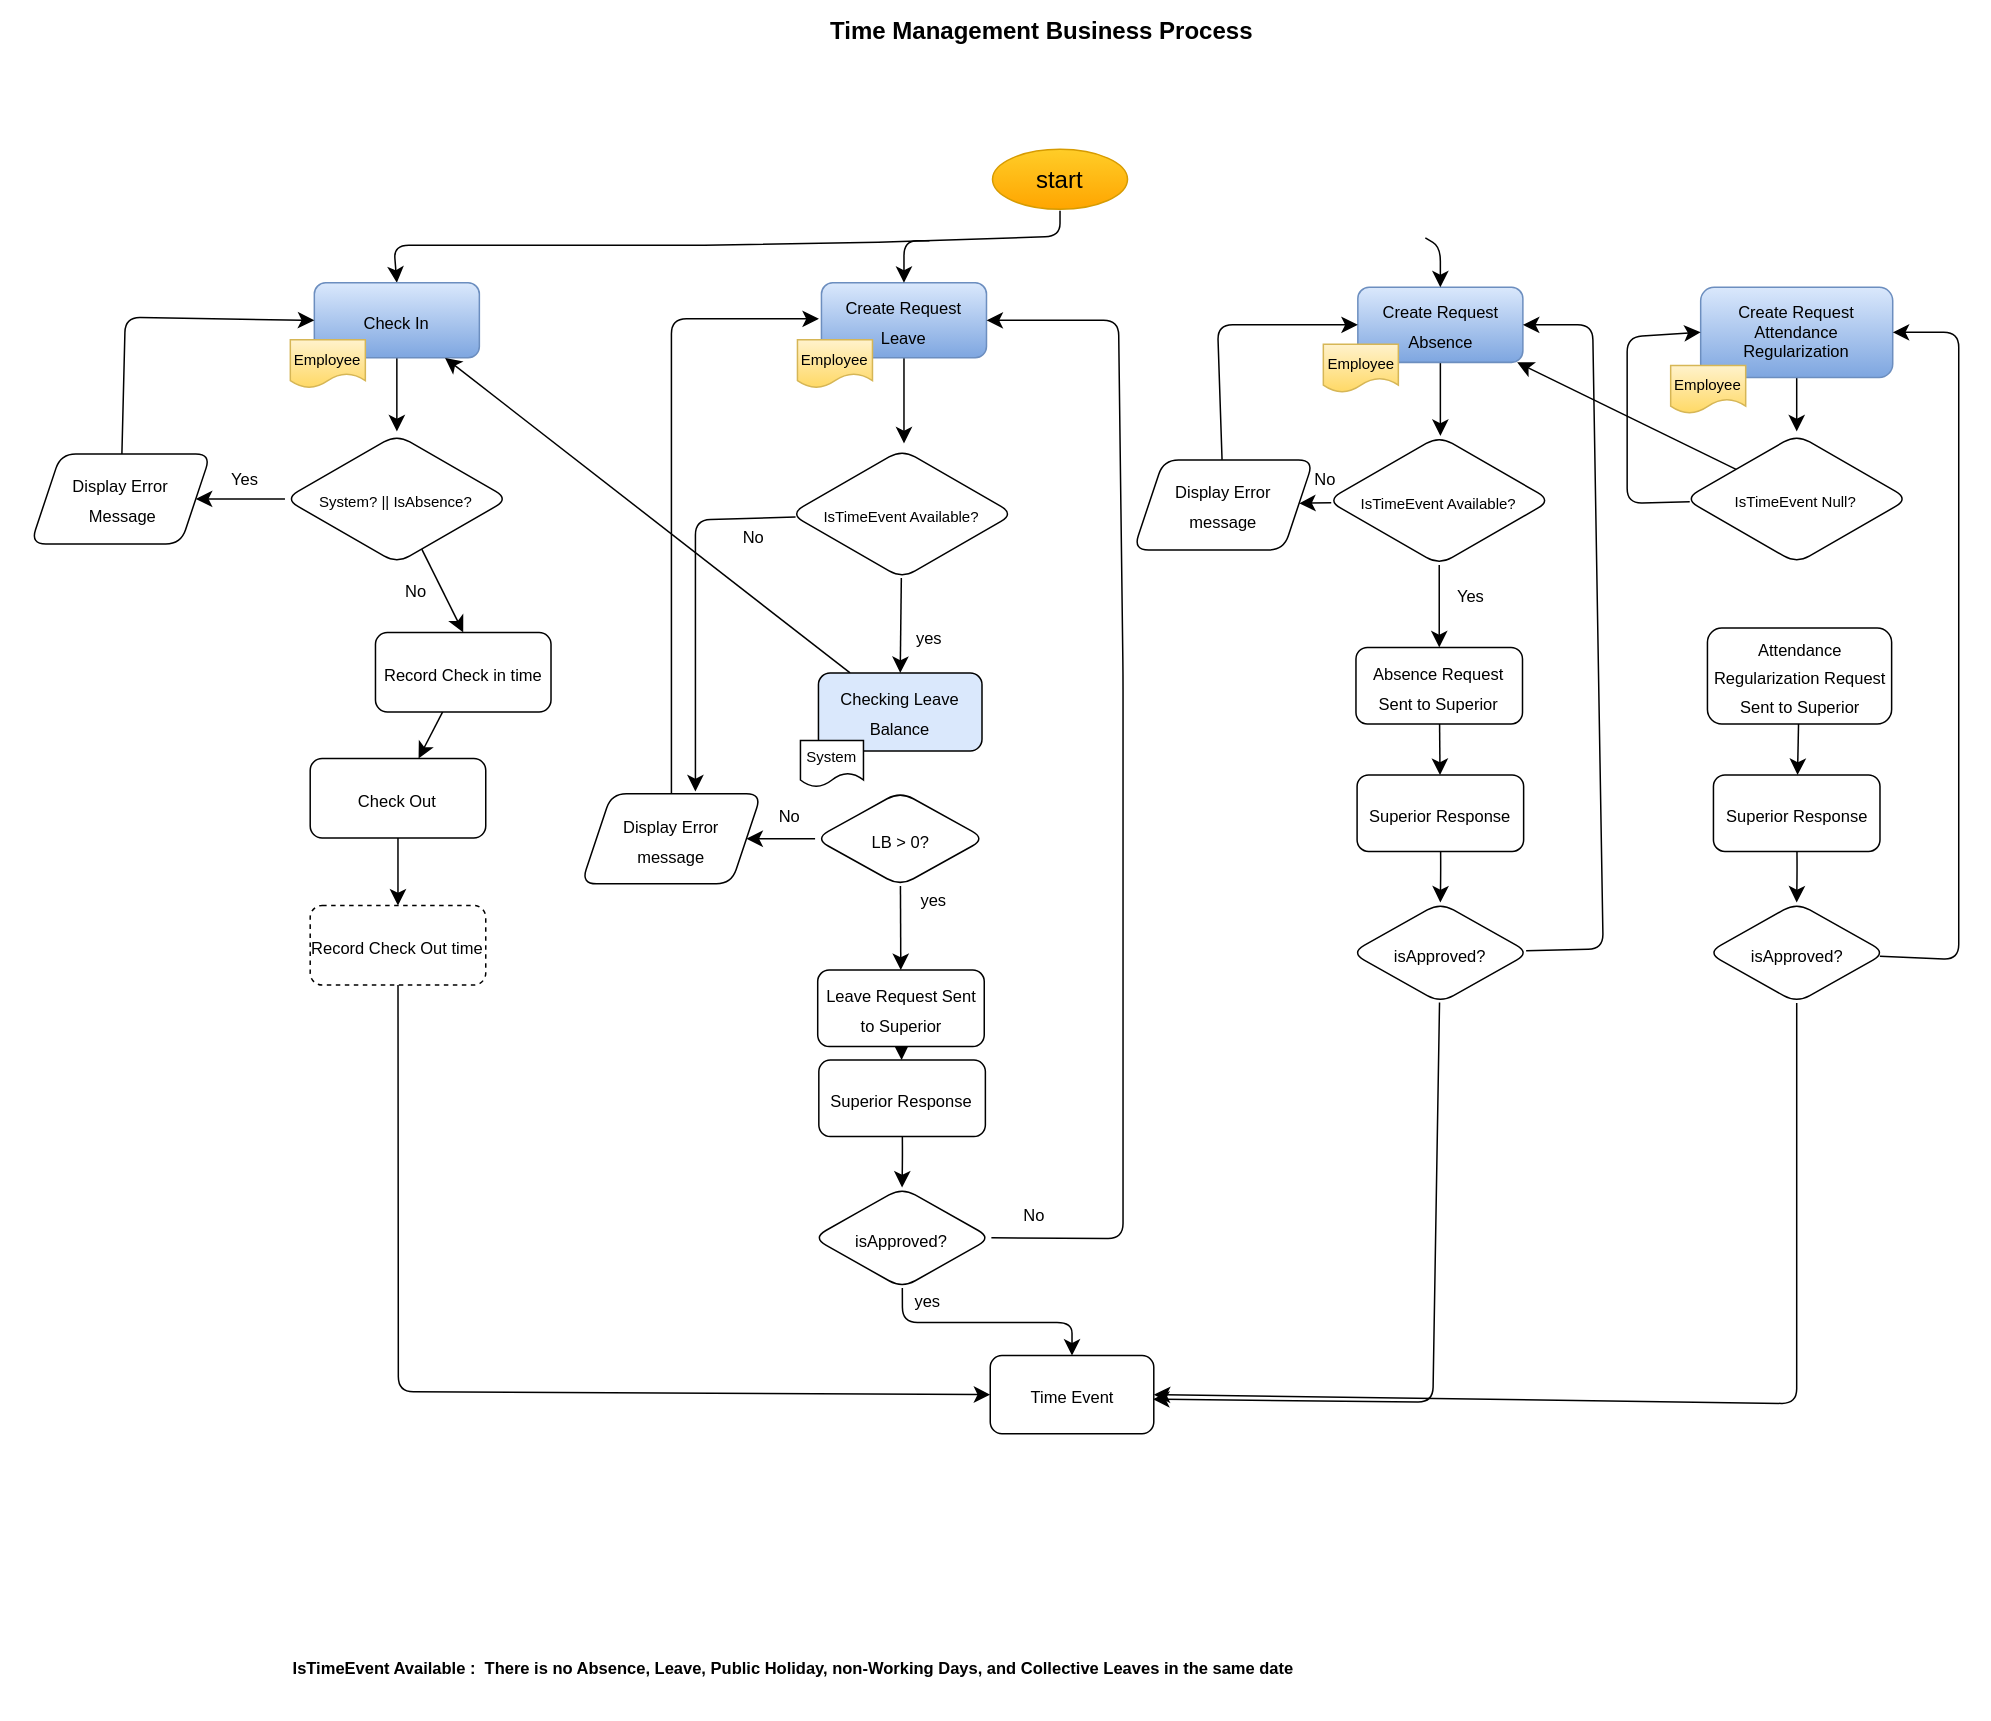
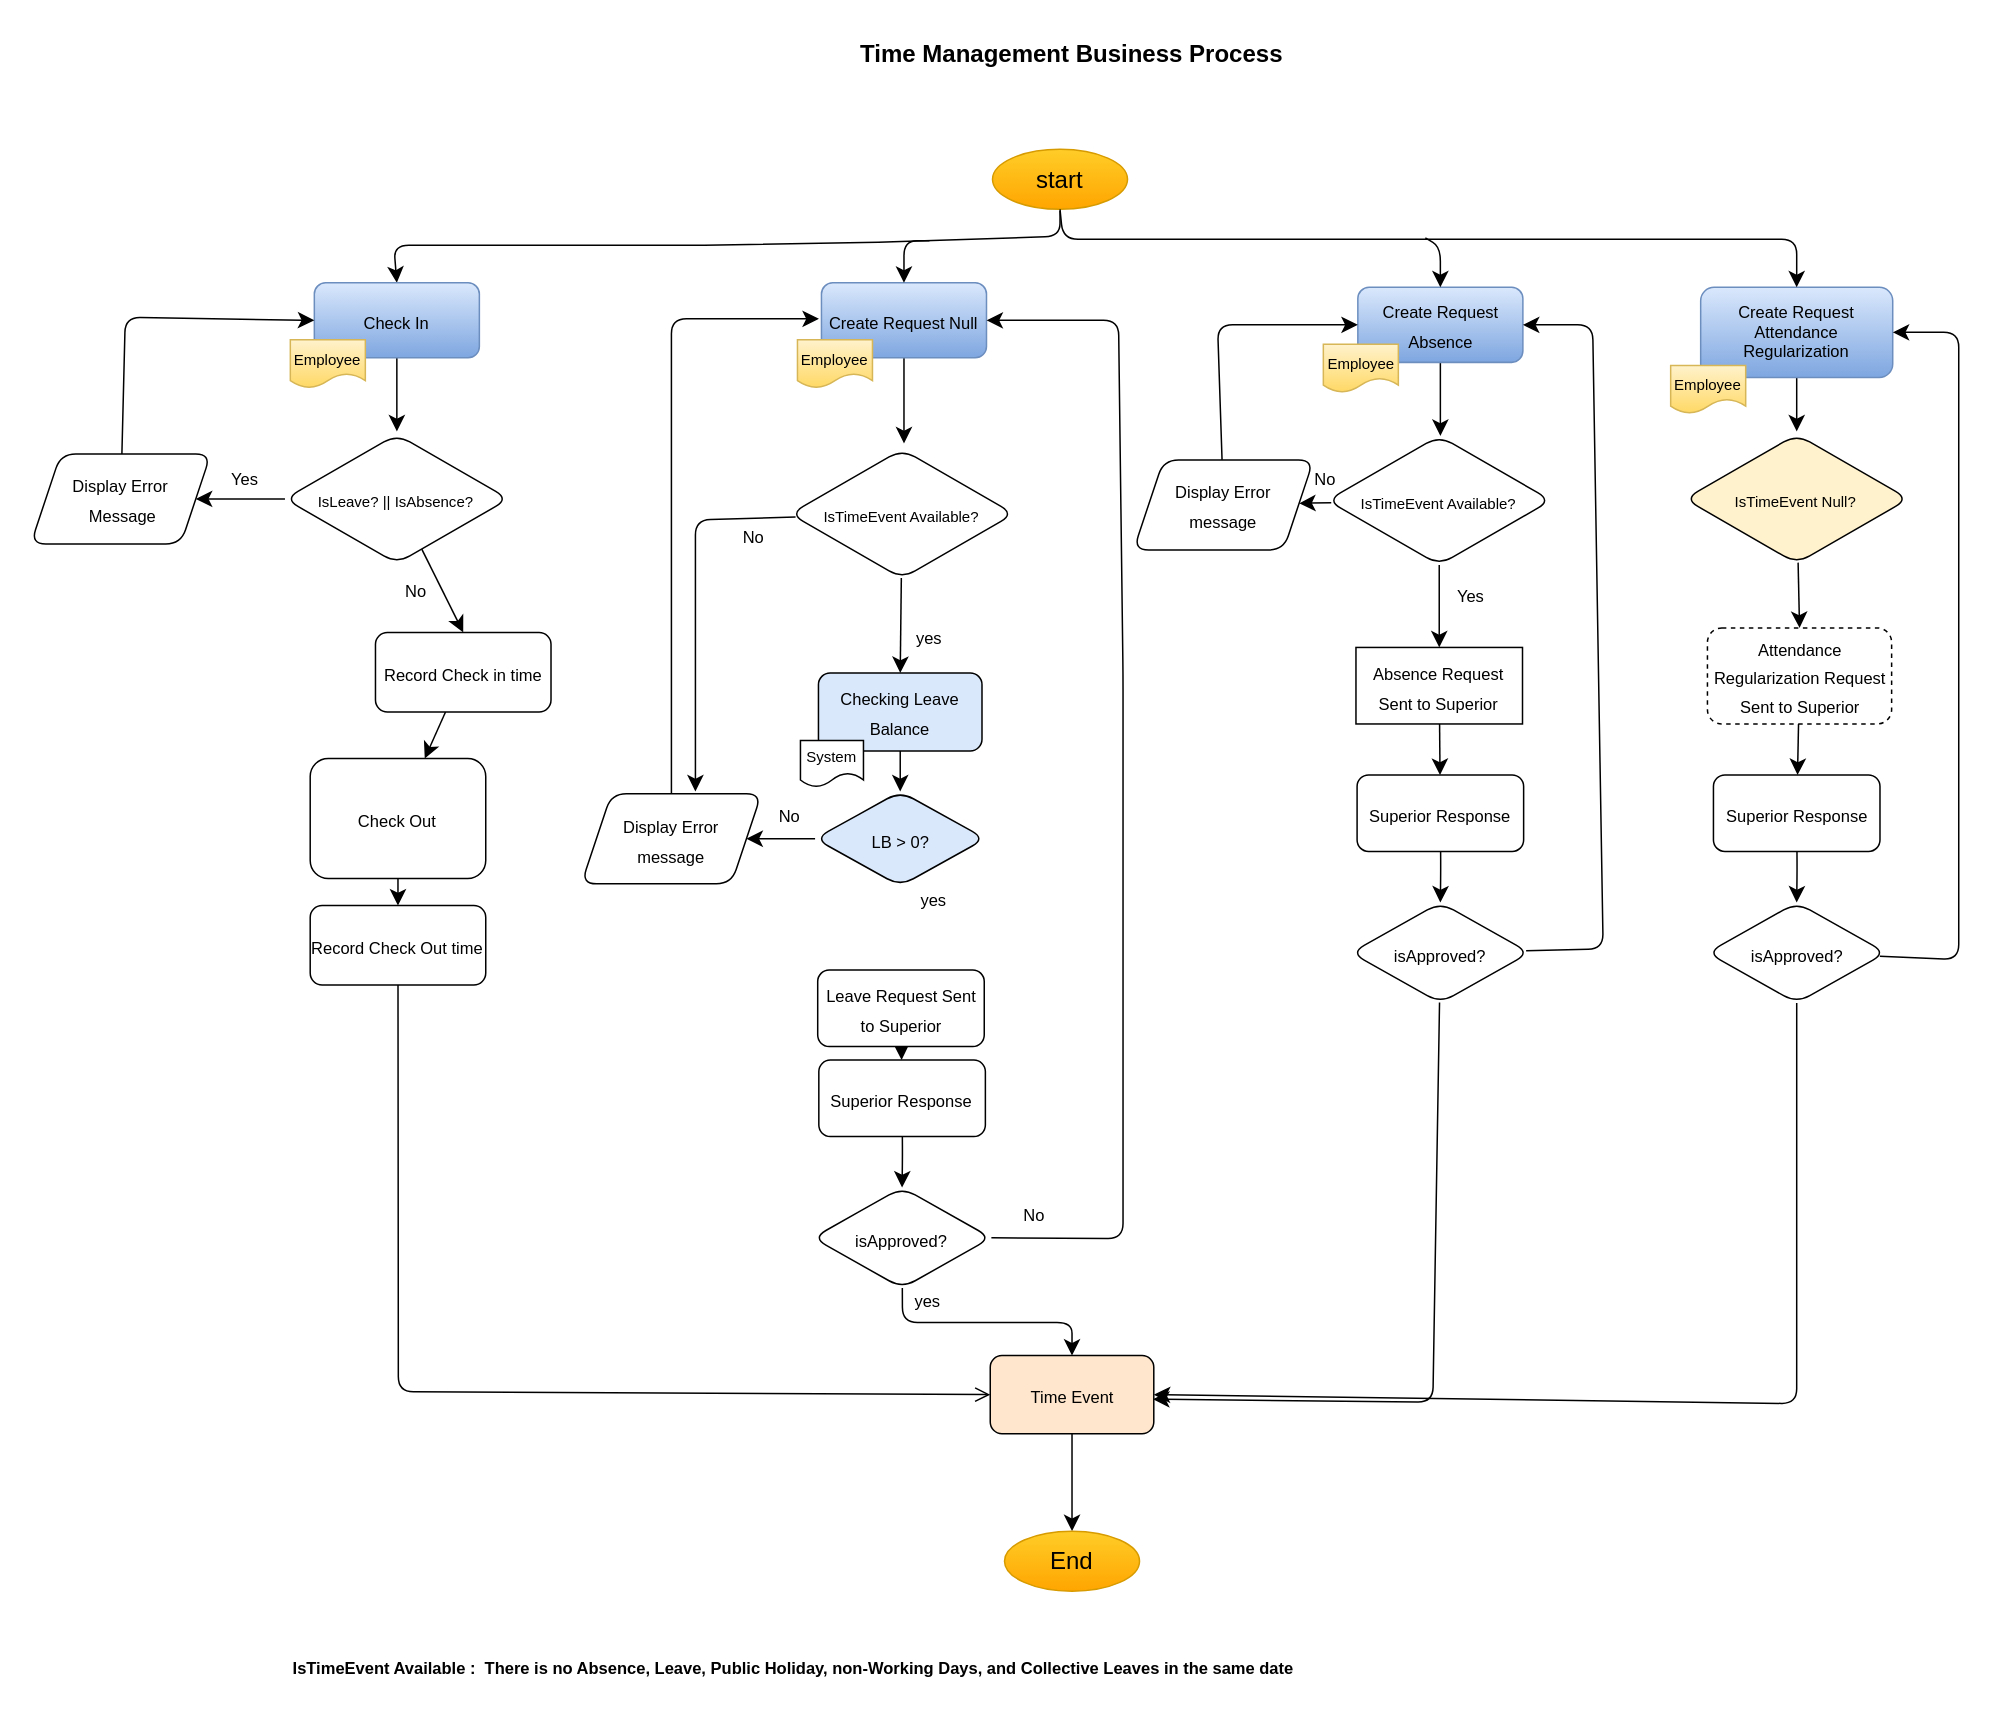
node "Time Management Business Process": moved (1042, 31) -> (1072, 53)
edge "start" -> "Create Request Attendance Regularization": added
node "Create Request Leave": label "Create Request Leave" -> "Create Request Null"
edge "IsTimeEvent Null?" -> "Create Request Absence": now "IsTimeEvent Null?" -> "Attendance Regularization Request Sent to Superior"
edge "IsTimeEvent Null?" -> "Create Request Attendance Regularization": removed
node "System? || IsAbsence?": label "System? || IsAbsence?" -> "IsLeave? || IsAbsence?"
node "IsTimeEvent Null?": fillcolor #ffffff -> #fff2cc
edge "Checking Leave Balance" -> "Check In": now "Checking Leave Balance" -> "LB > 0?"
node "Attendance Regularization Request Sent to Superior": style solid -> dashed
node "Absence Request Sent to Superior": shape rounded rectangle -> rectangle
node "Check Out": size 176x80 -> 176x120
node "LB > 0?": fillcolor #ffffff -> #dae8fc
edge "LB > 0?" -> "Leave Request Sent to Superior": removed
node "Record Check Out time": style dashed -> solid
edge "Record Check Out time" -> "Time Event": arrowhead classic -> open
node "Time Event": fillcolor #ffffff -> #ffe6cc
edge "Time Event" -> "End": added
node "End": added
